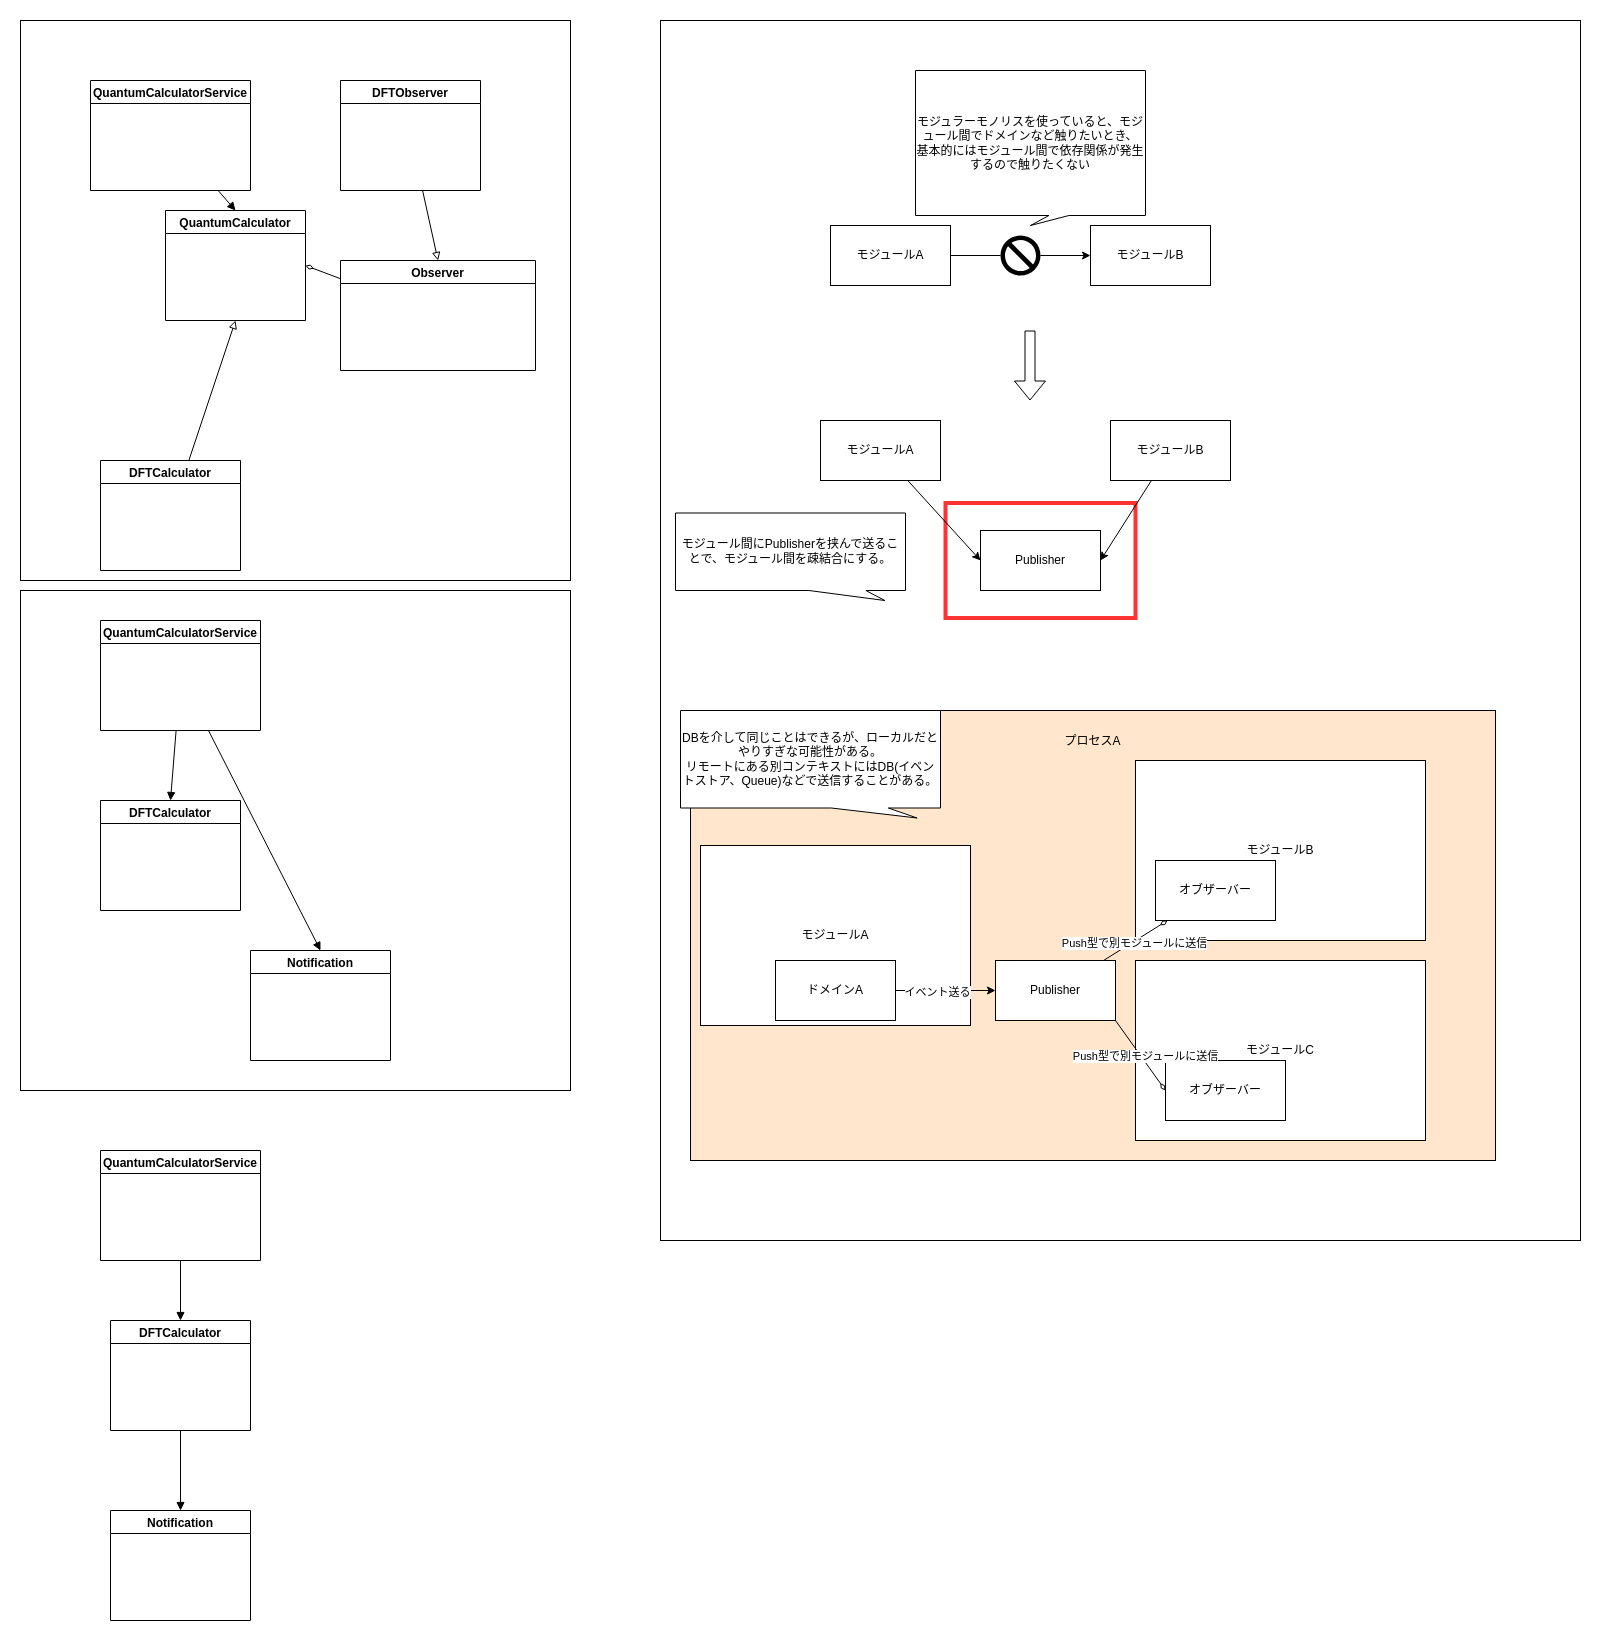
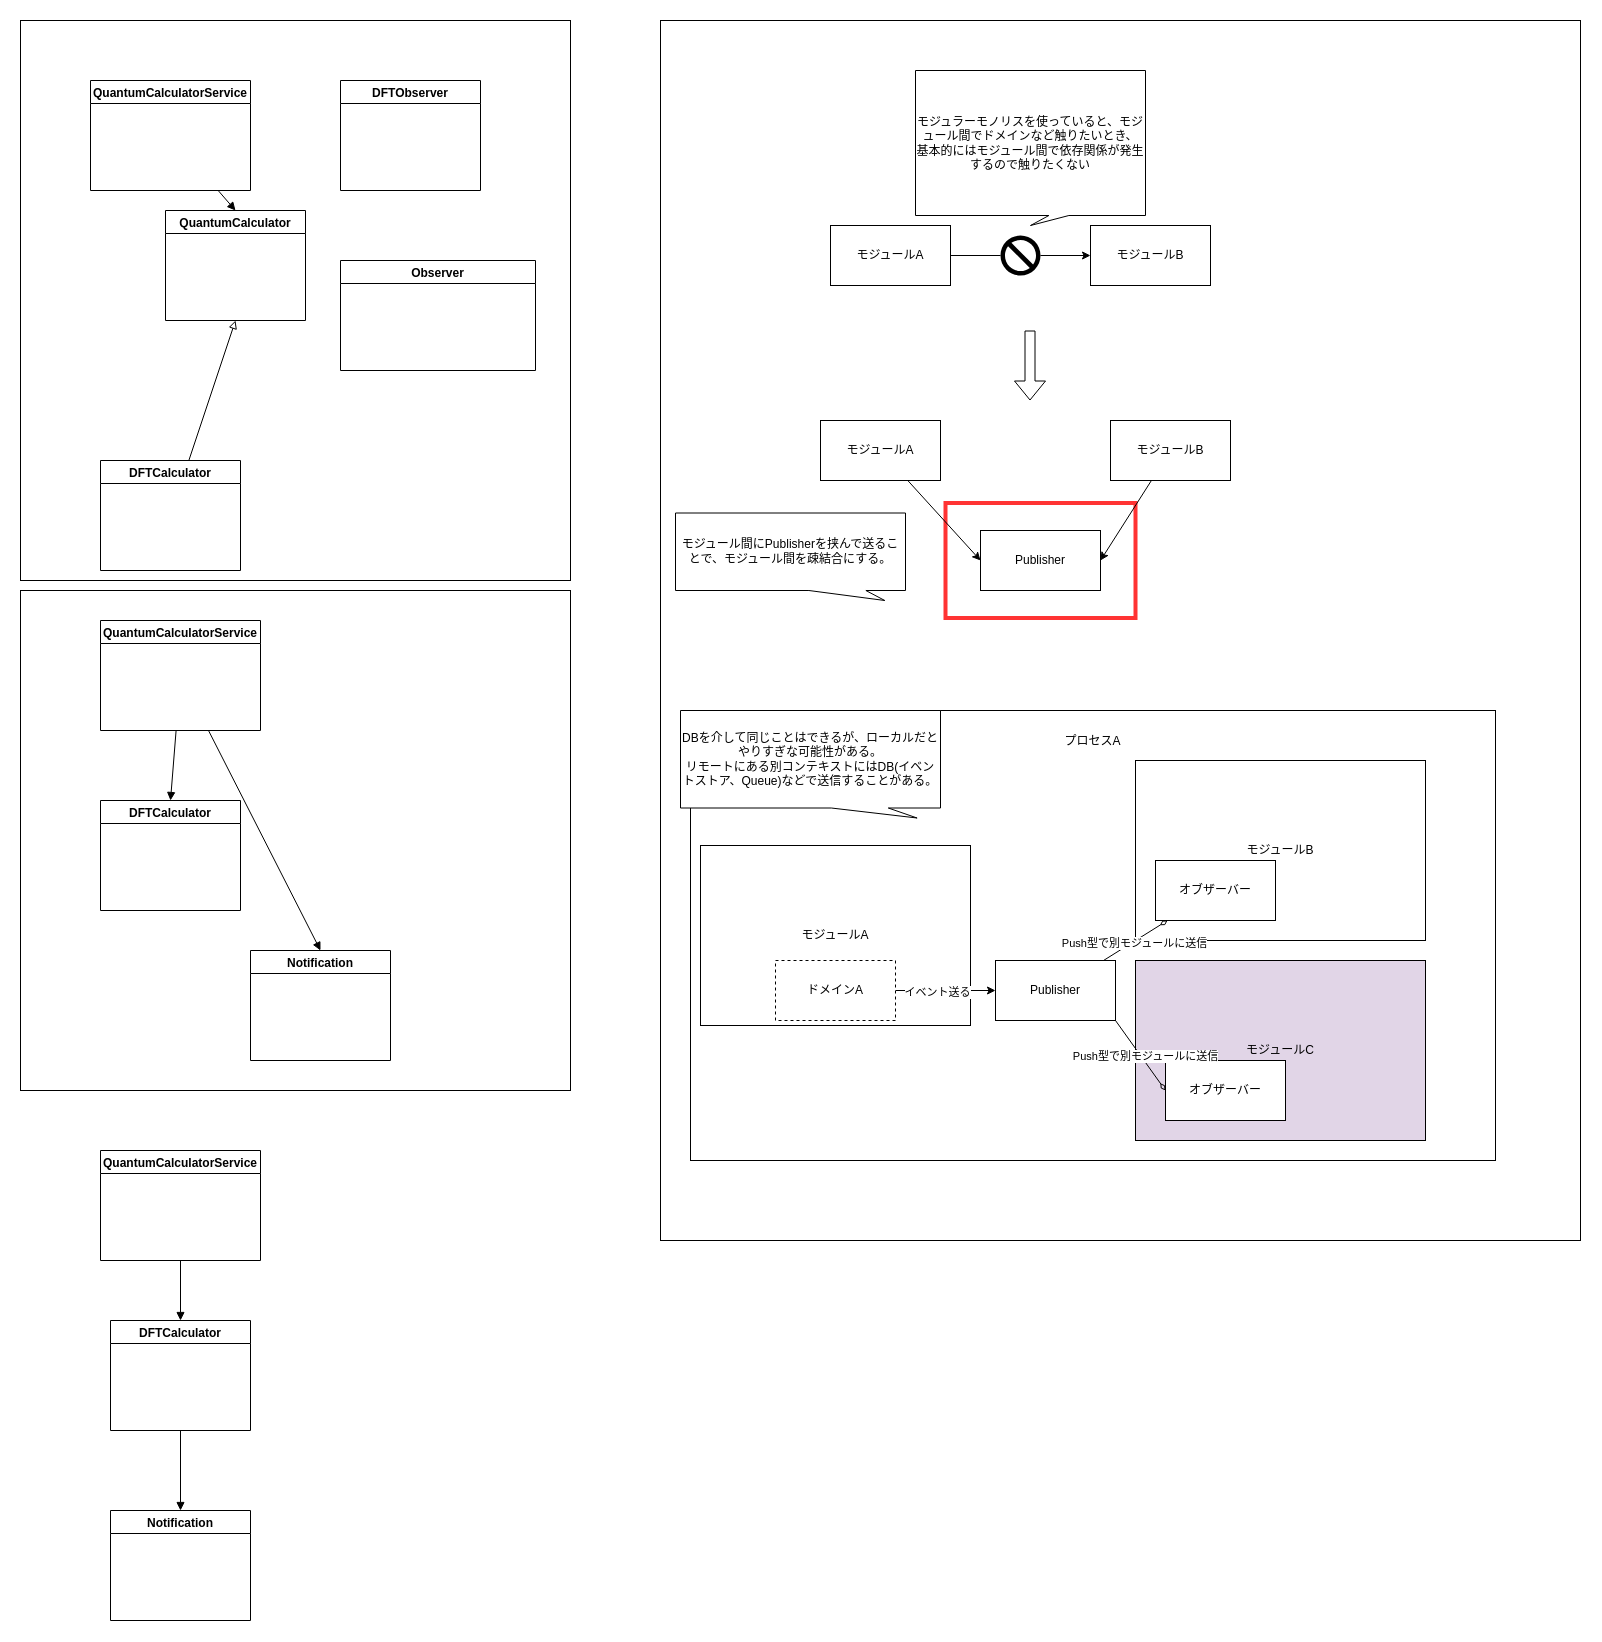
edge "DFTObserver" -> "Observer": removed
edge "Observer" -> "QuantumCalculator": removed
node "プロセスA": fillcolor #ffe6cc -> #ffffff
node "ドメインA": style solid -> dashed
node "モジュールC": fillcolor #ffffff -> #e1d5e7
